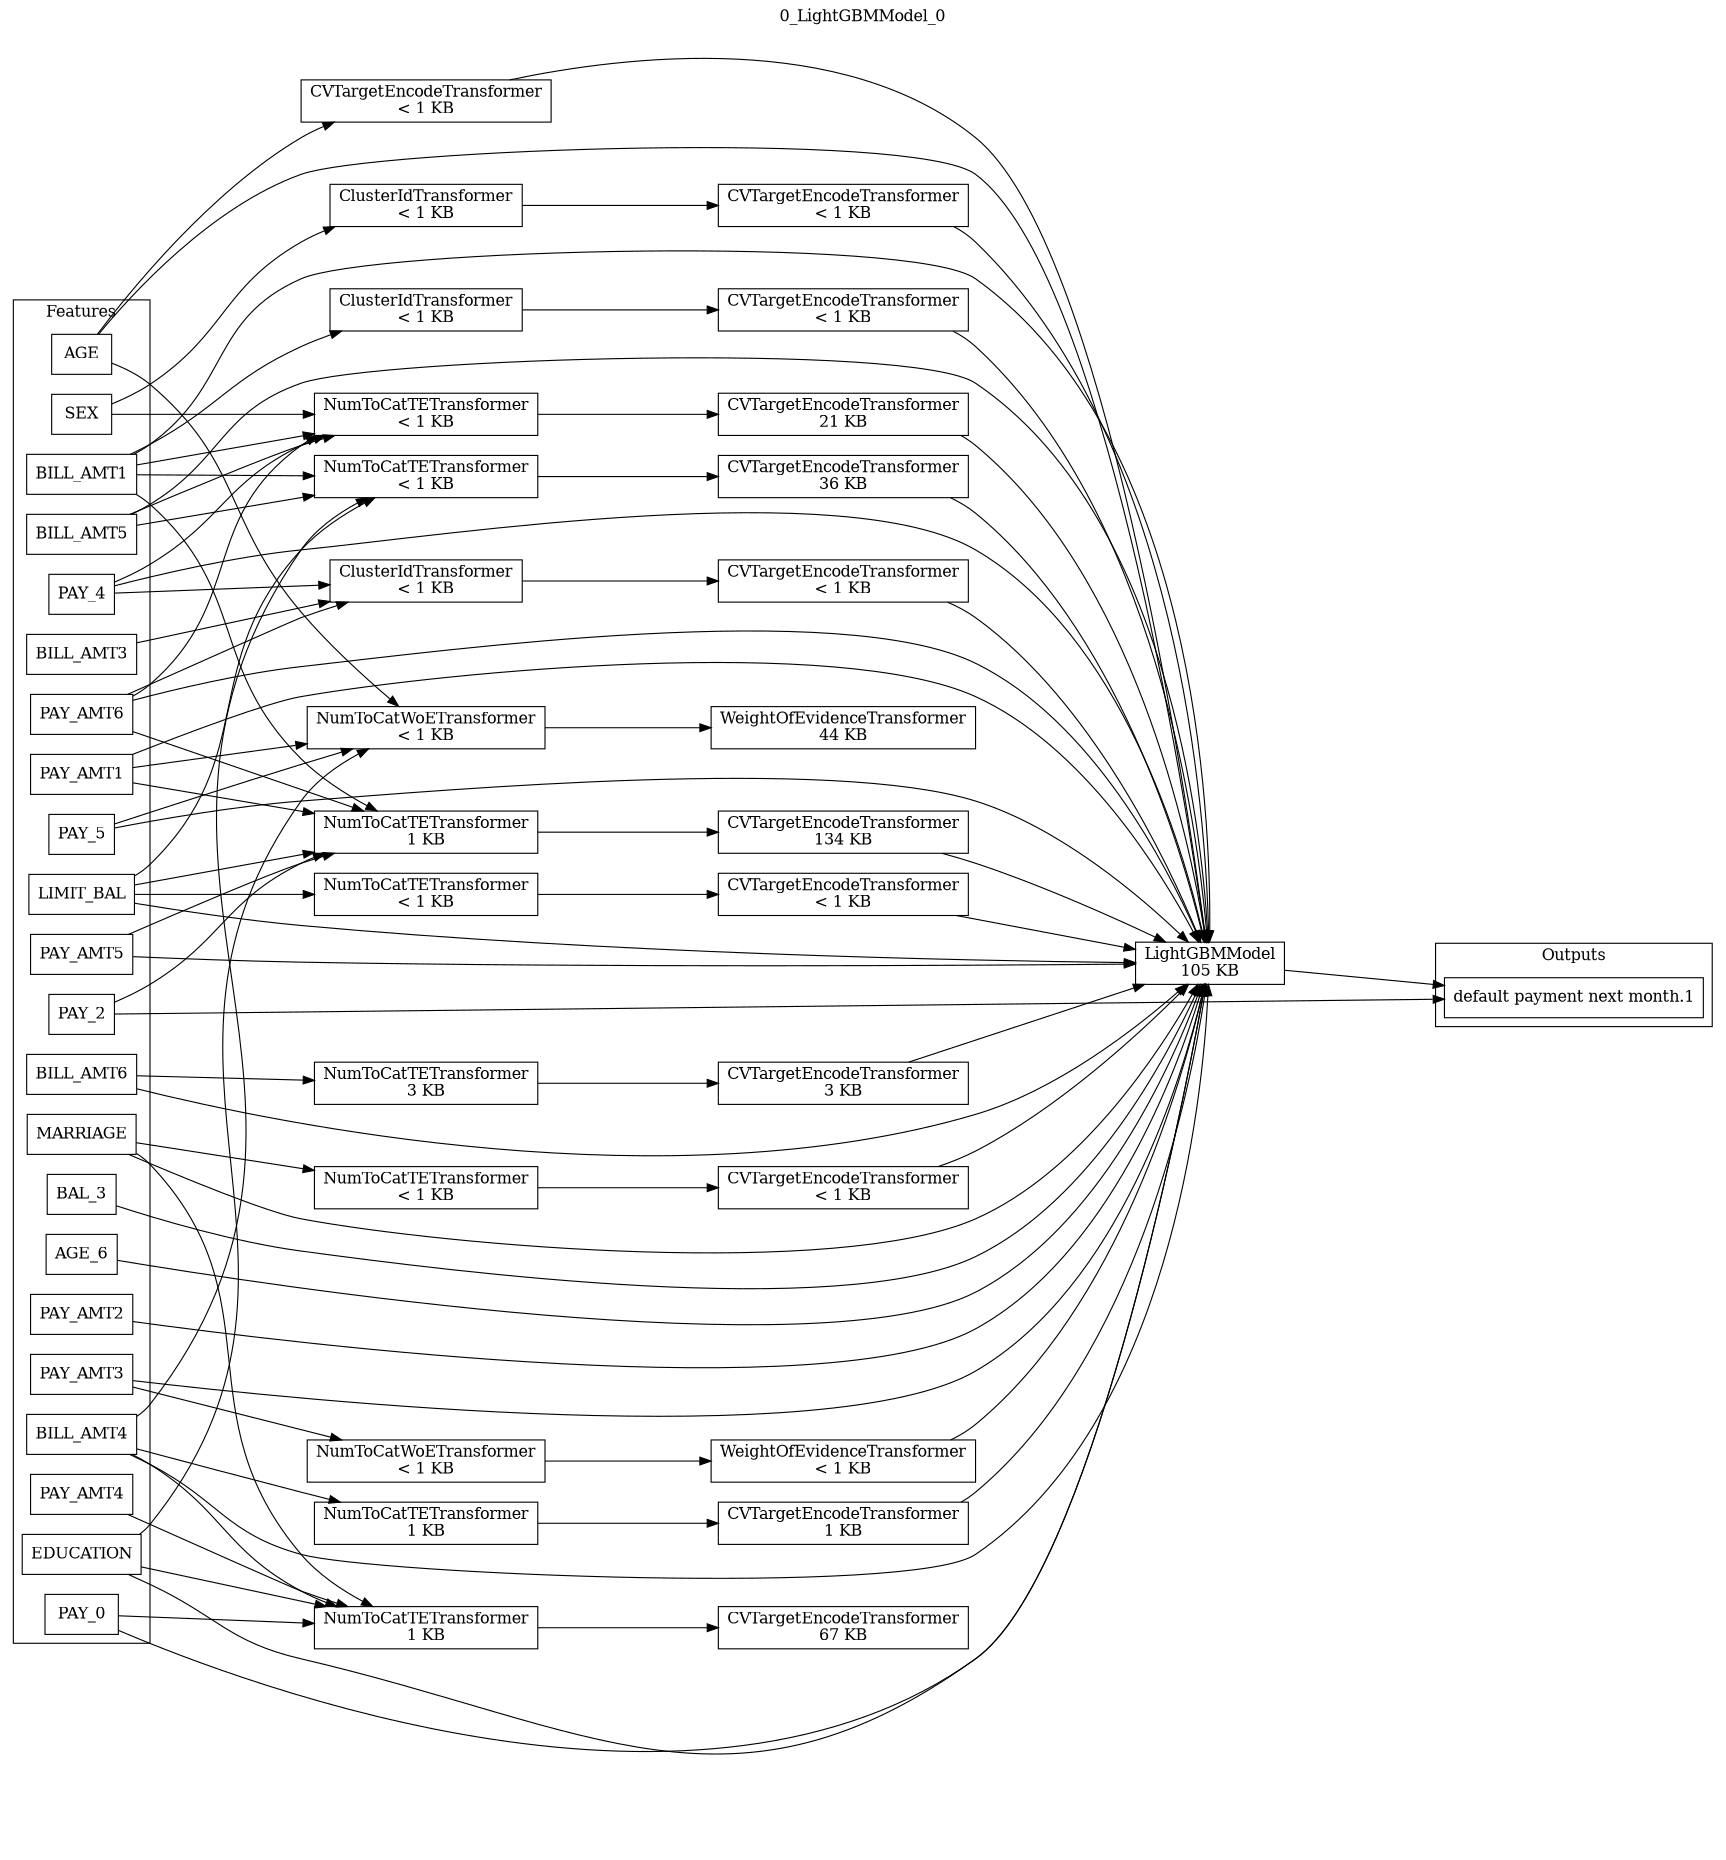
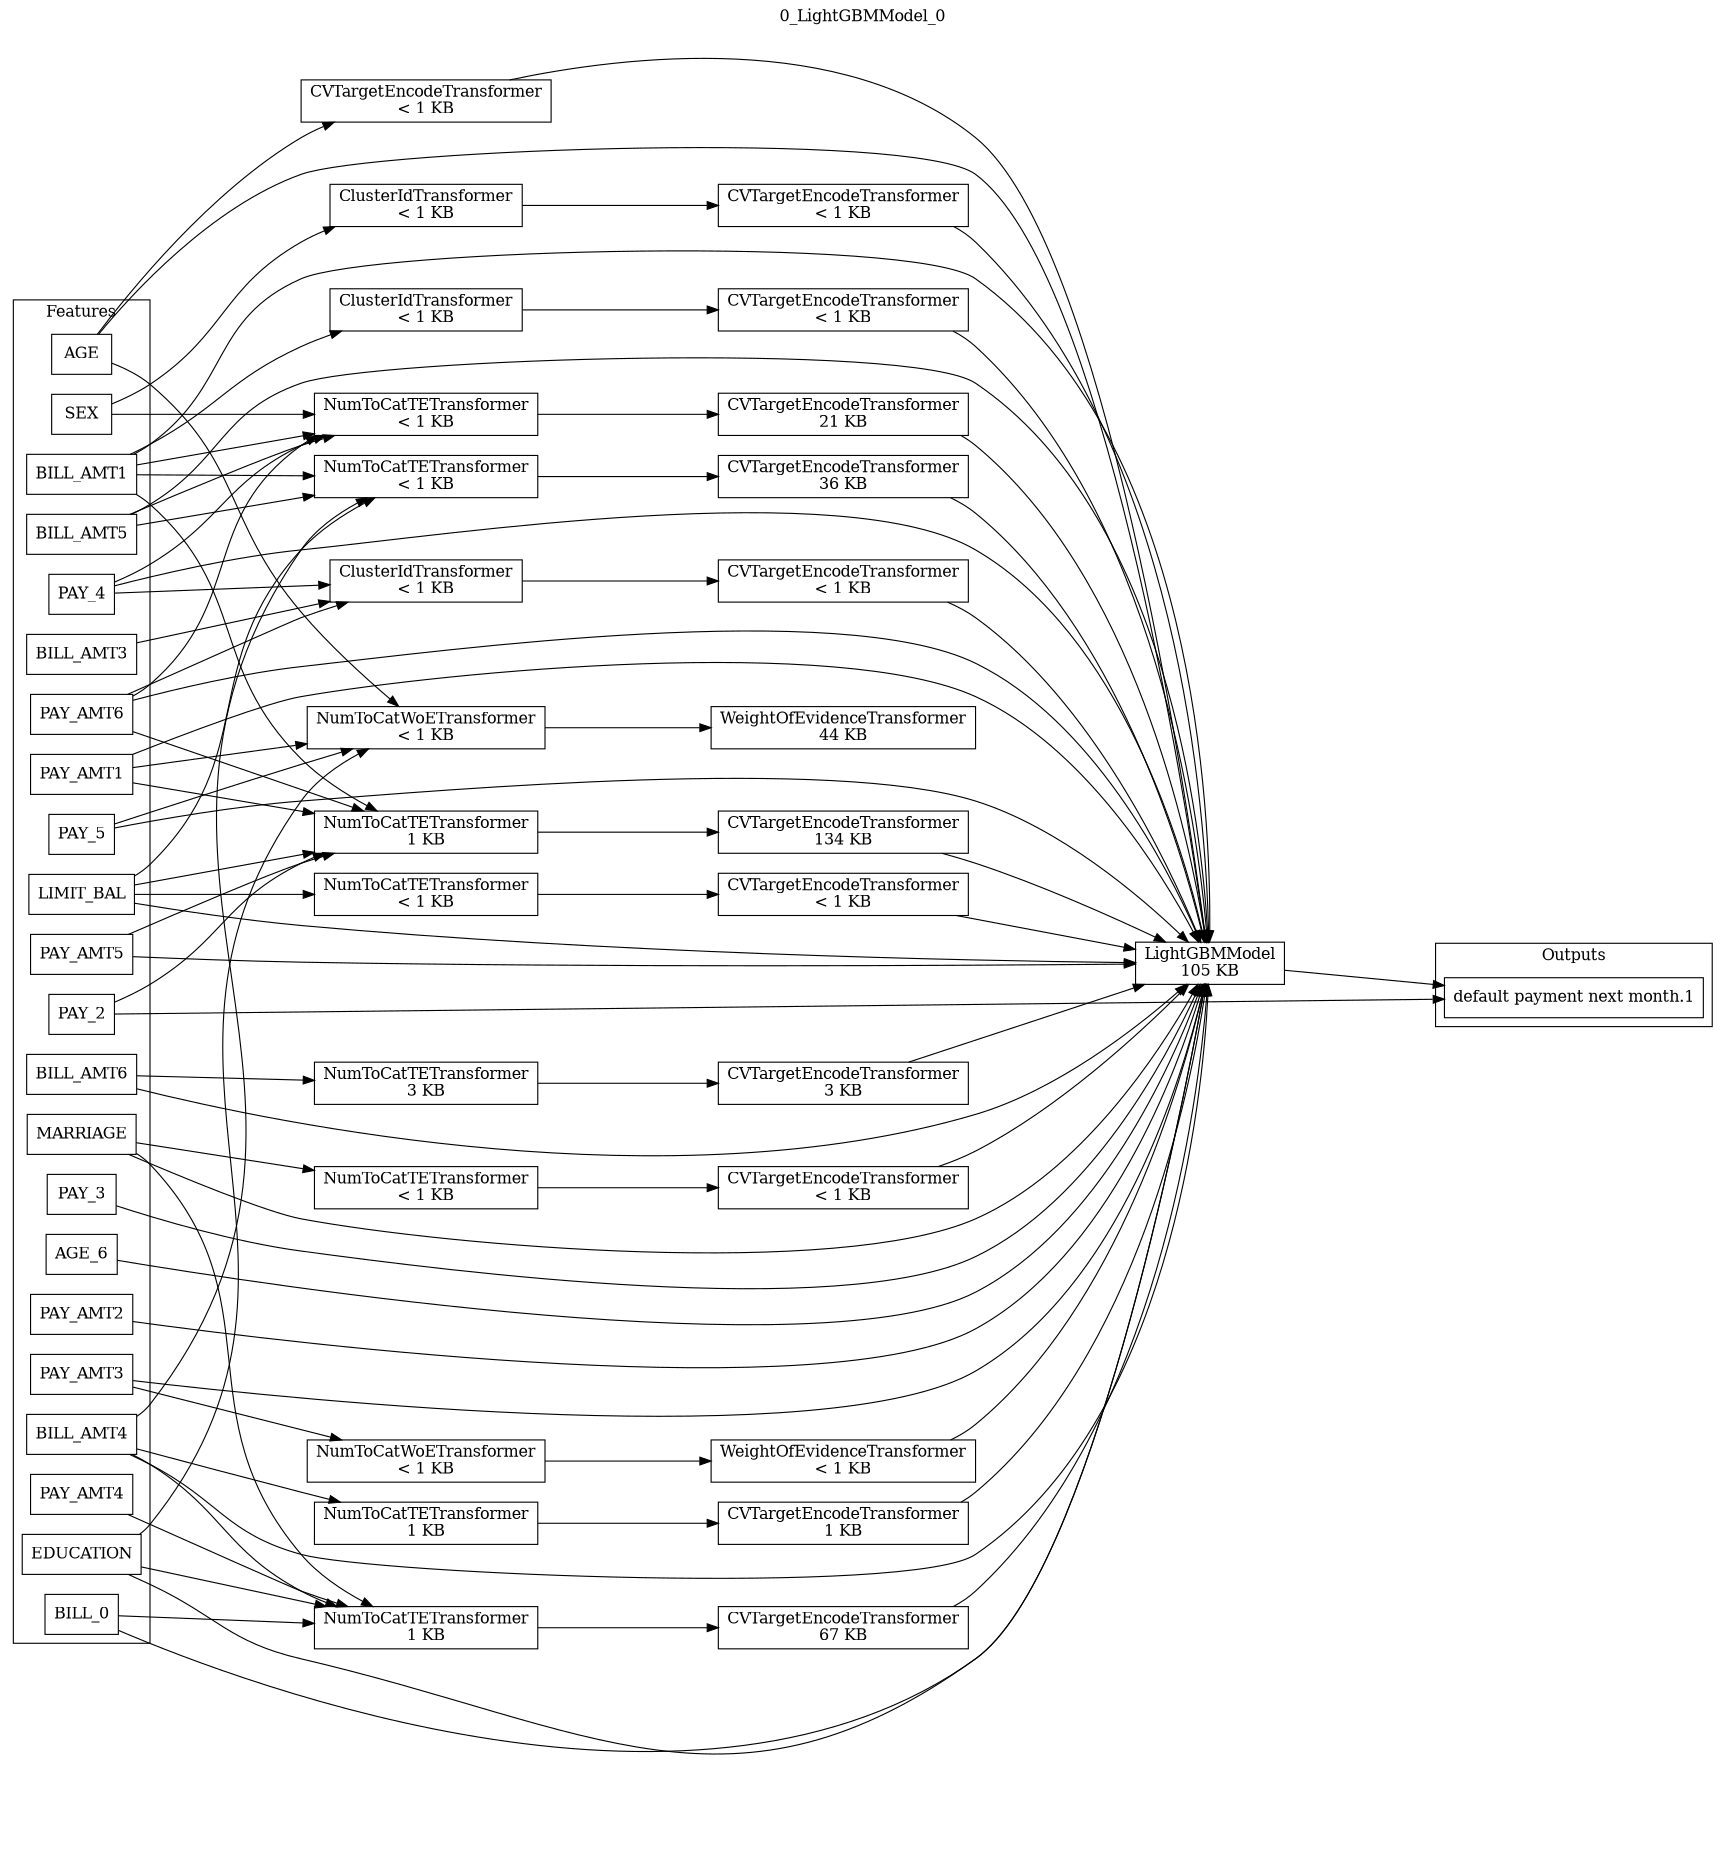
node "BAL_3": label "BAL_3" -> "PAY_3"
edge "CVTargetEncodeTransformer 67 KB" -> "LightGBMModel 105 KB": added
node "PAY_0": label "PAY_0" -> "BILL_0"
